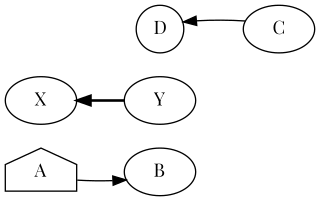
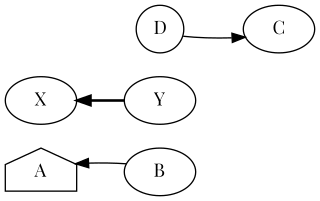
edge "C" -> "D": reversed
edge "A" -> "B": reversed
